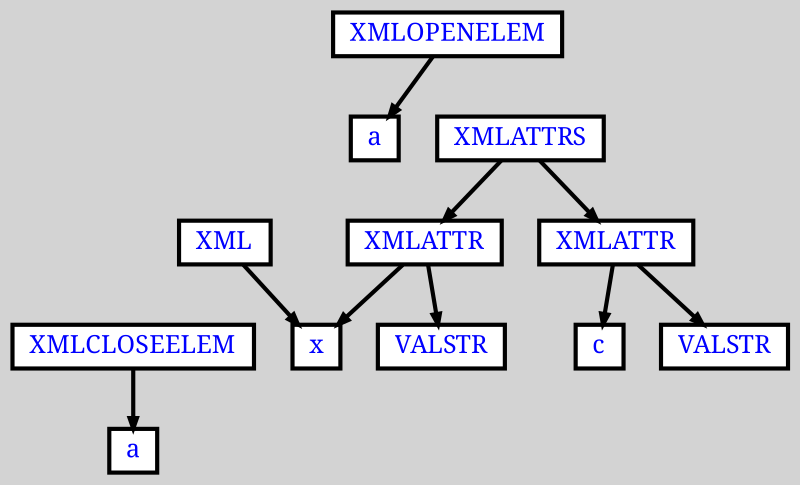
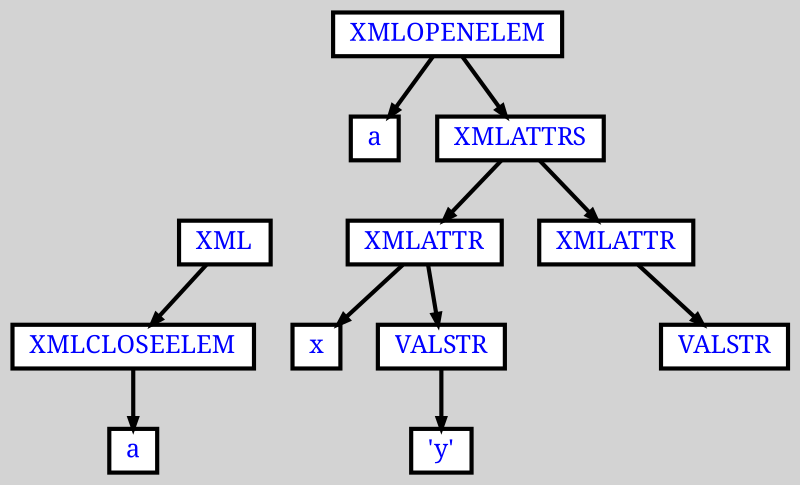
edge "XMLOPENELEM" -> "XMLATTRS": added
edge "XML" -> "x": now "XML" -> "XMLCLOSEELEM"
node "c": removed
node "'y'": added
